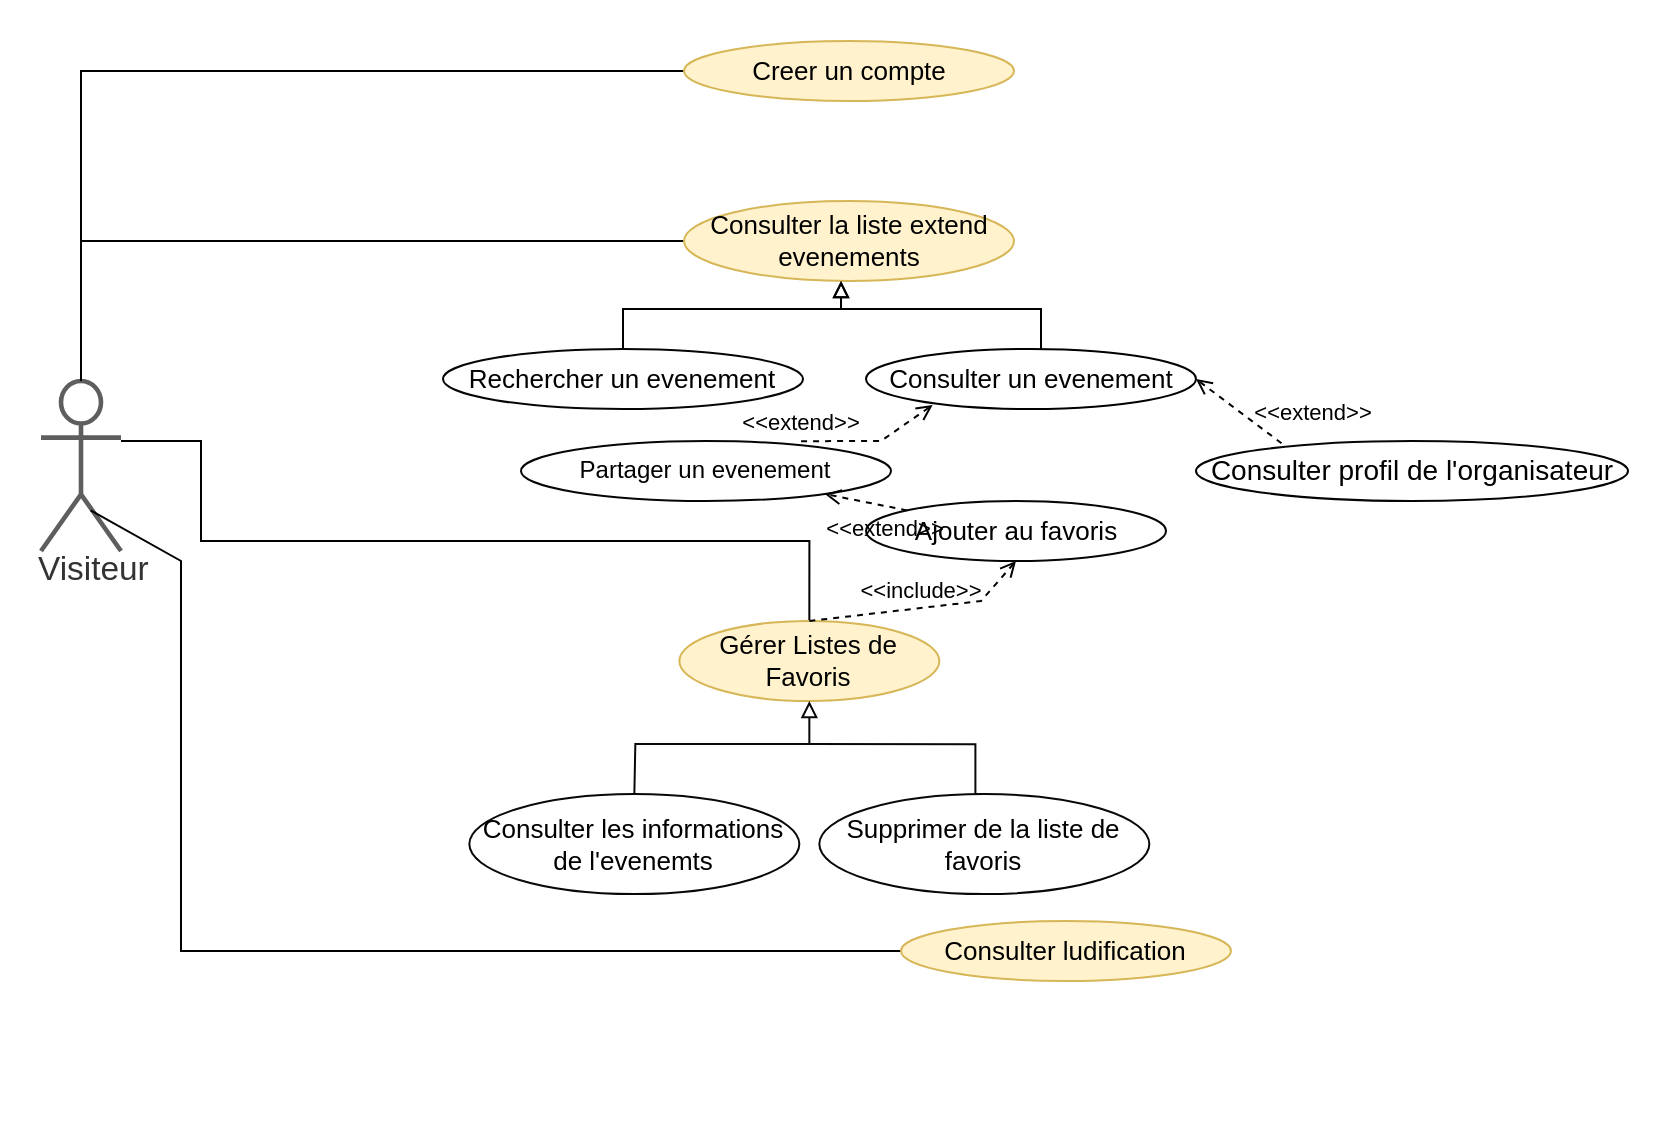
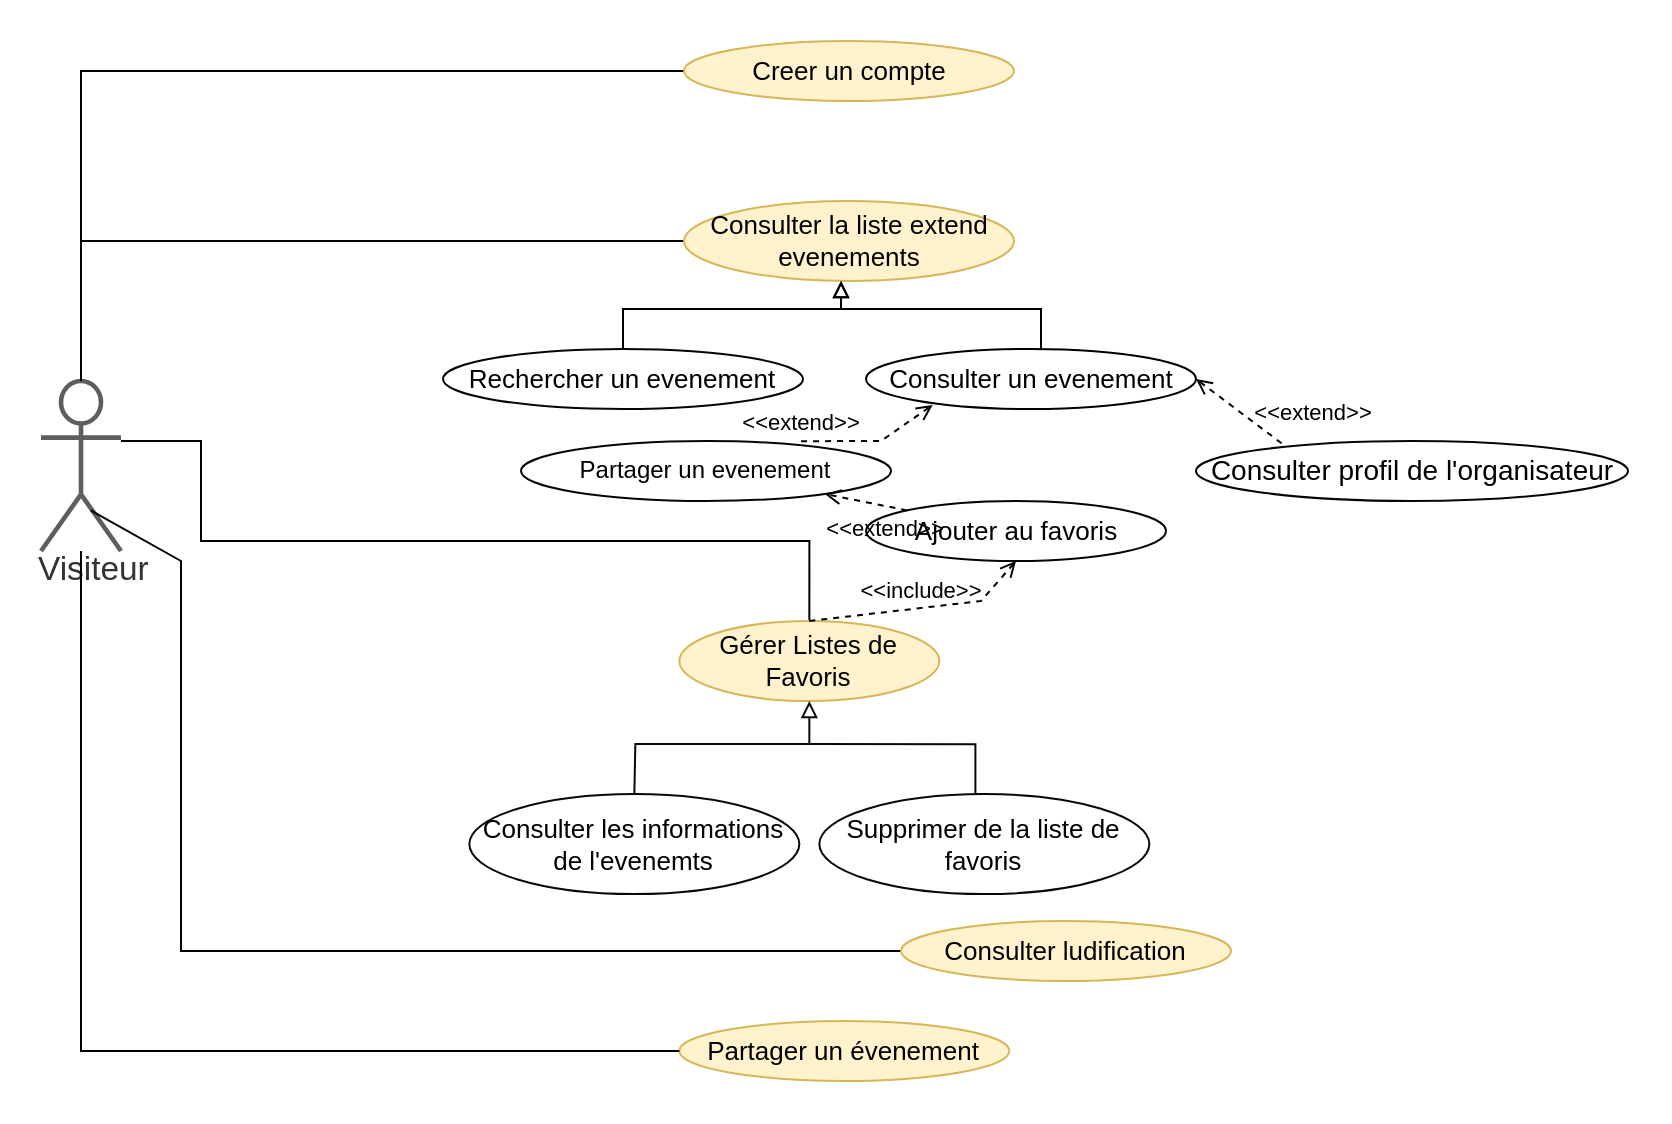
edge "Visiteur" -- "Partager un évenement": added
node "Partager un évenement": added
